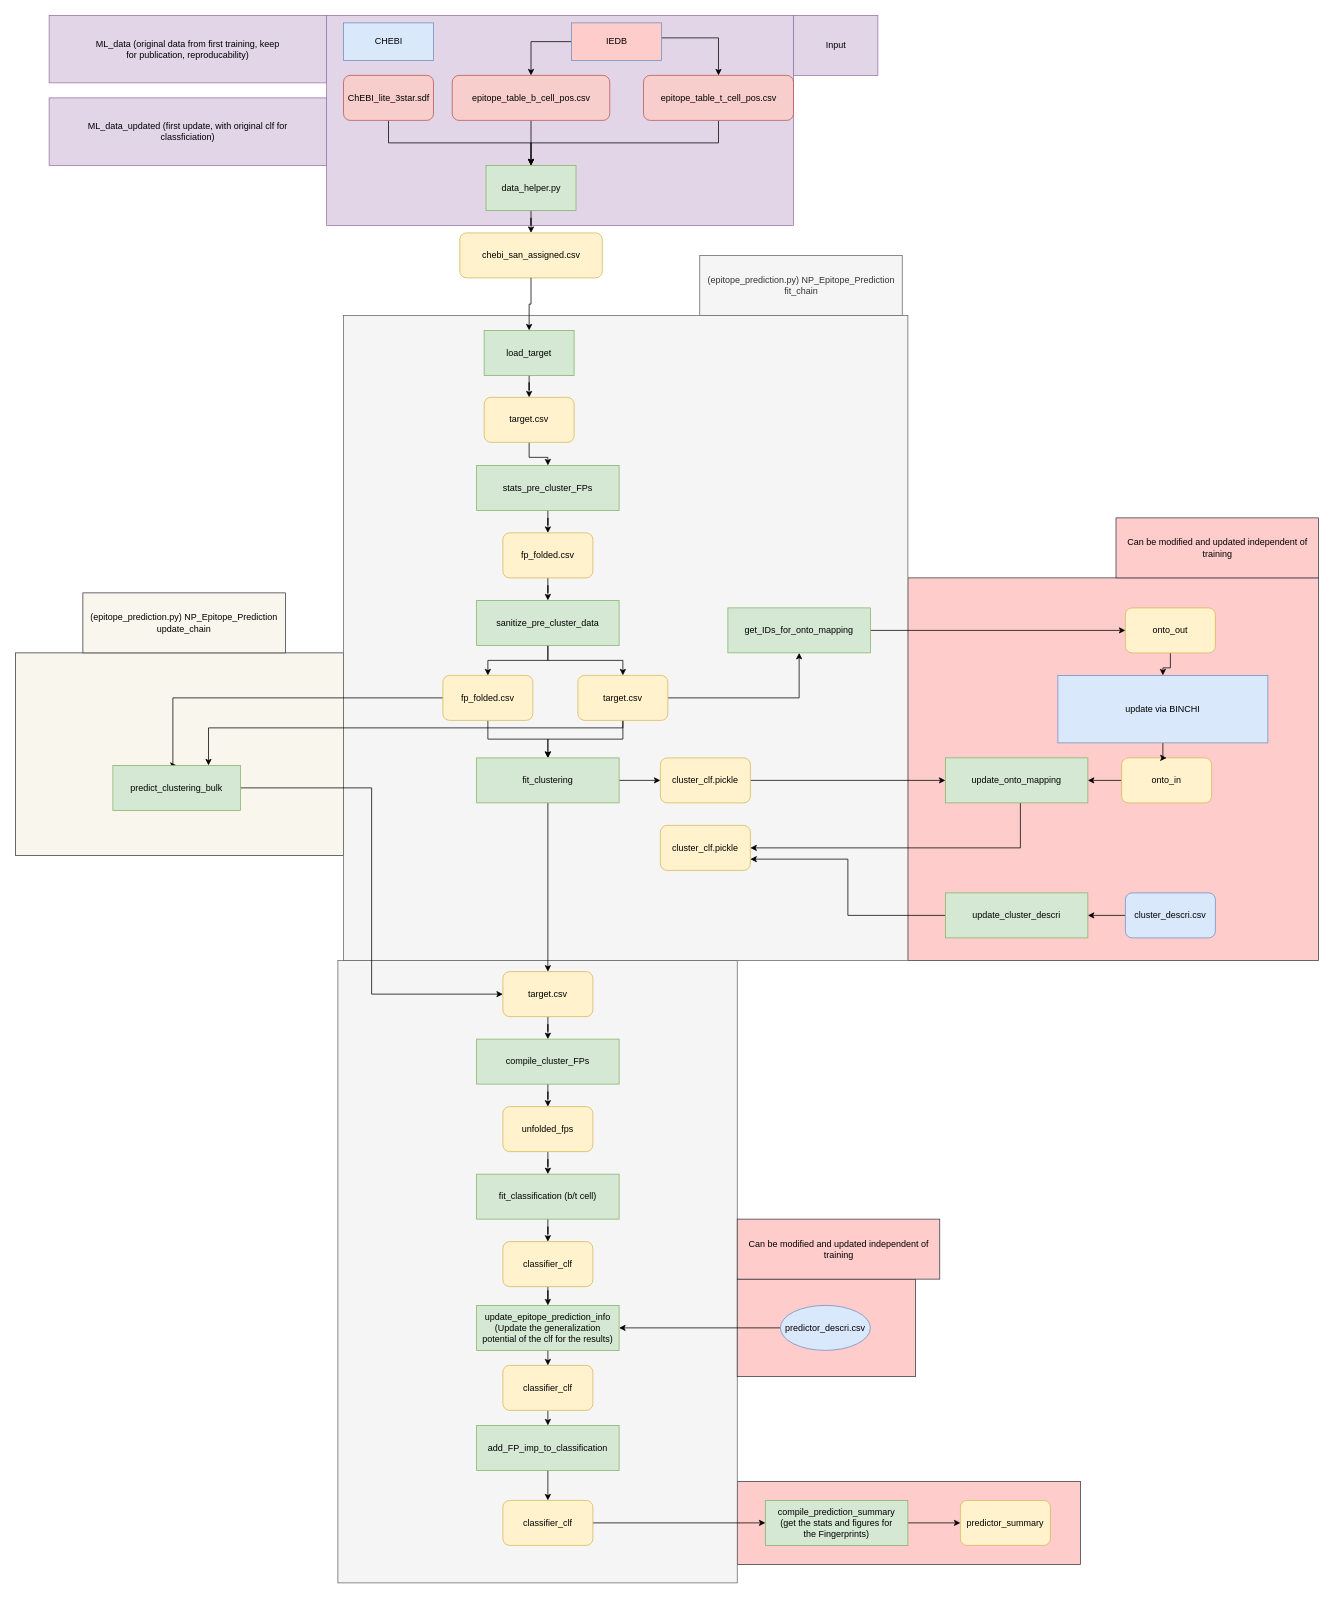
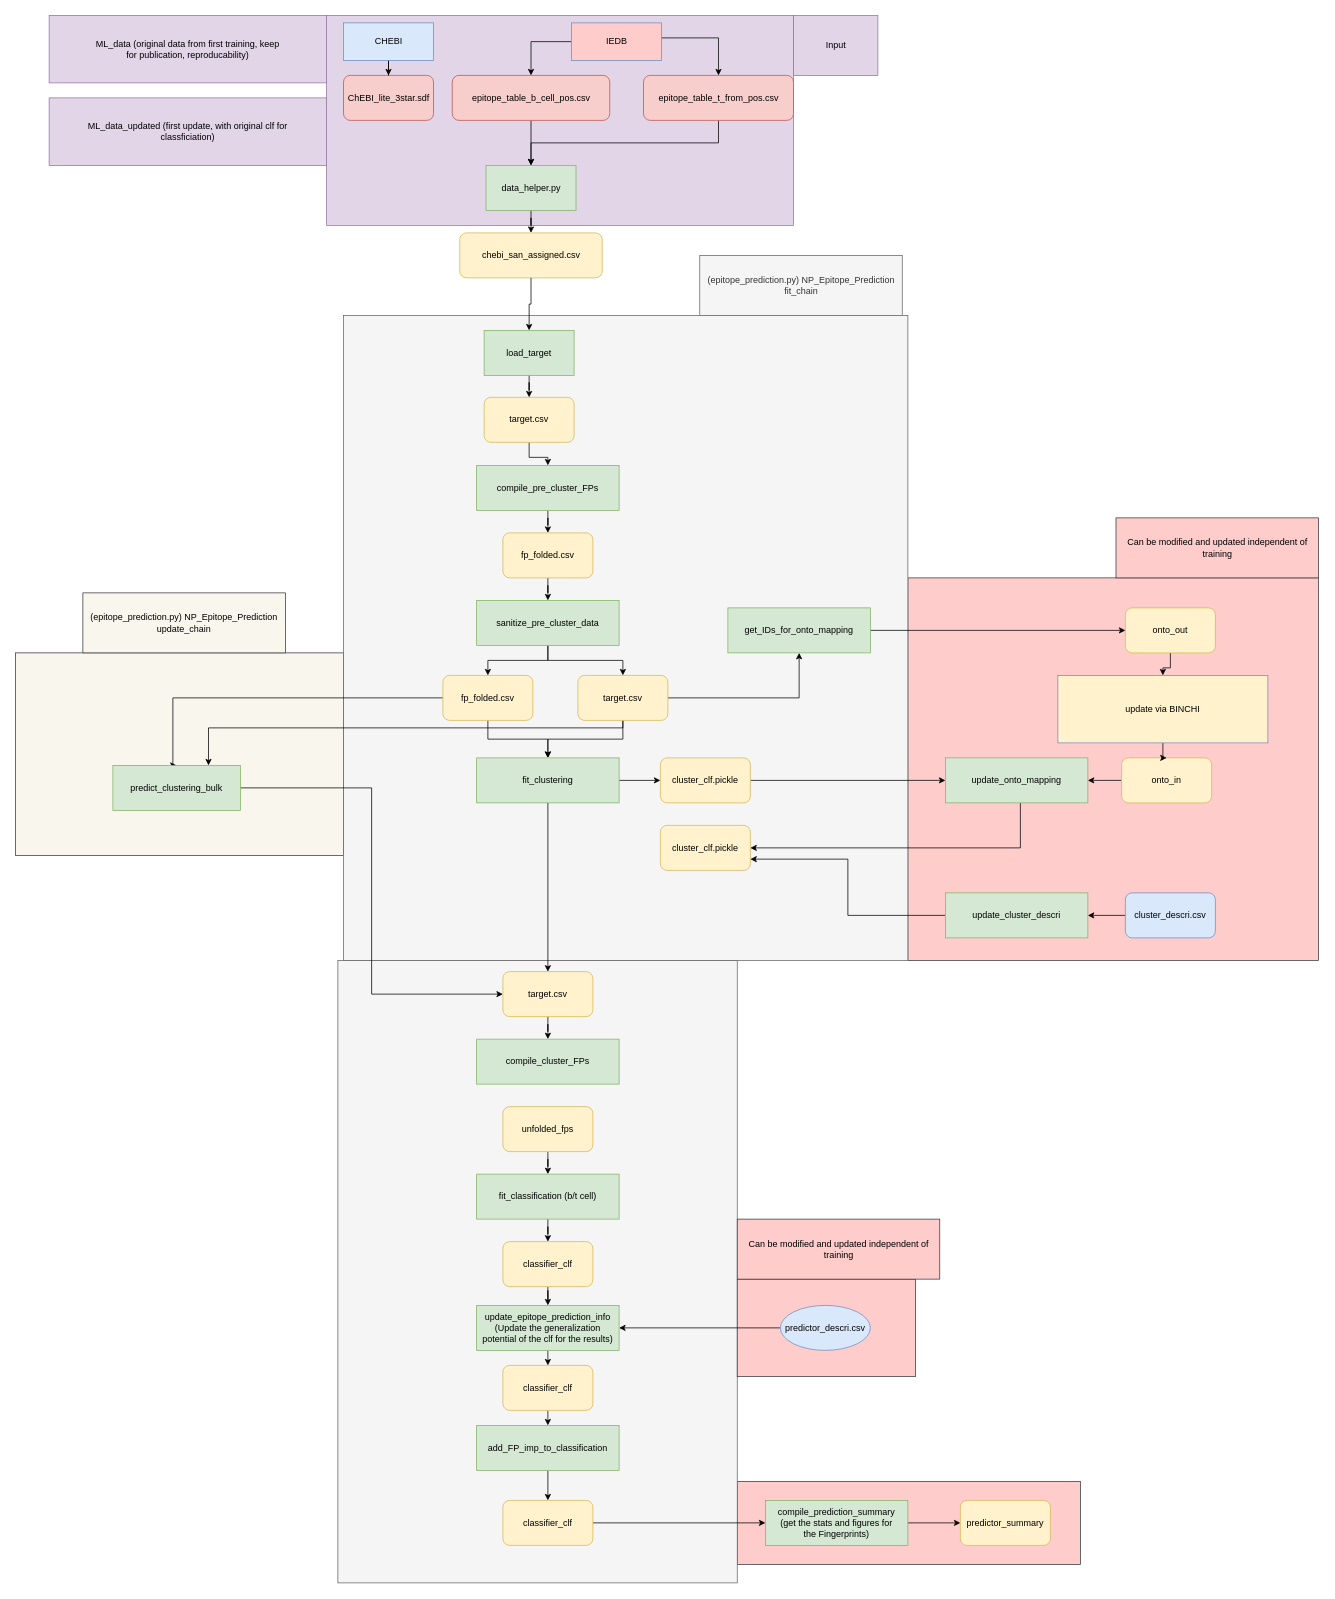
edge "CHEBI" -> "ChEBI_lite_3star.sdf": added
node "epitope_table_t_cell_pos.csv": label "epitope_table_t_cell_pos.csv" -> "epitope_table_t_from_pos.csv"
edge "ChEBI_lite_3star.sdf" -> "data_helper.py": removed
node "stats_pre_cluster_FPs": label "stats_pre_cluster_FPs" -> "compile_pre_cluster_FPs"
node "update via BINCHI": fillcolor #dae8fc -> #fff2cc
edge "compile_cluster_FPs" -> "unfolded_fps": removed
